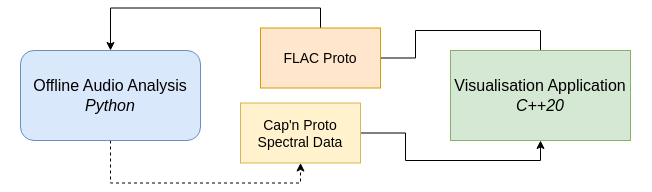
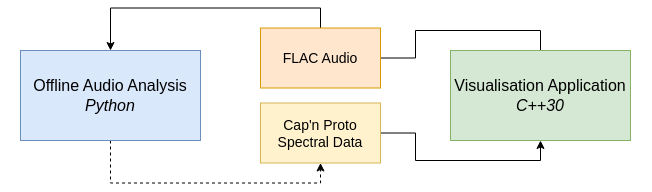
node "FLAC Proto": label "FLAC Proto" -> "FLAC Audio"
node "Offline Audio Analysis Python": shape rounded rectangle -> rectangle
node "Visualisation Application C++20": label "Visualisation Application C++20" -> "Visualisation Application C++30"
node "Cap'n Proto Spectral Data": moved (301, 133) -> (321, 133)
